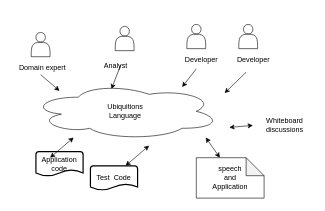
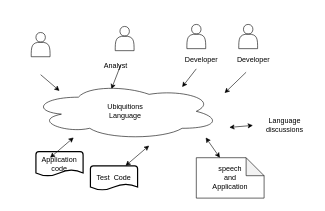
node "Domain expert": removed
node "Whiteboard discussions": label "Whiteboard discussions" -> "Language discussions"
